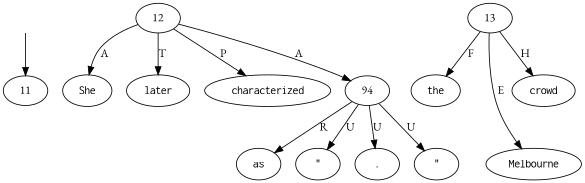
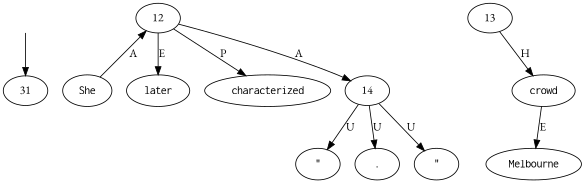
edge "12" -> "She": reversed
edge "12" -> "later": label "T" -> "E"
edge "13" -> "Melbourne": now "crowd" -> "Melbourne"
node "11": label "11" -> "31"
node "94": label "94" -> "14"
node "the": removed
node "as": removed
